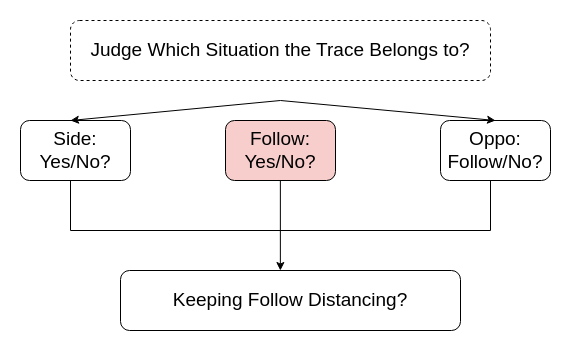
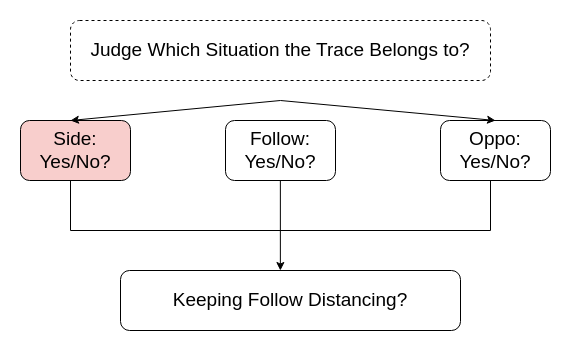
node "Side: Yes/No?": fillcolor #ffffff -> #f8cecc
node "Follow: Yes/No?": fillcolor #f8cecc -> #ffffff
node "Oppo: Follow/No?": label "Oppo: Follow/No?" -> "Oppo: Yes/No?"
